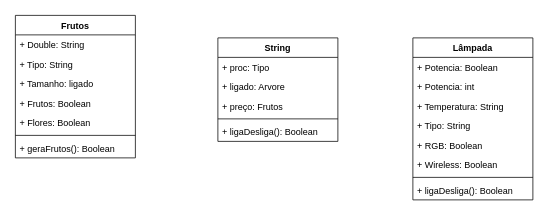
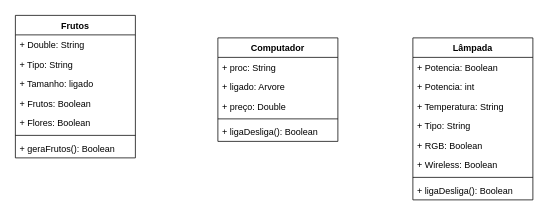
node "String": label "String" -> "Computador"
node "+ proc: Tipo": label "+ proc: Tipo" -> "+ proc: String"
node "+ preço: Frutos": label "+ preço: Frutos" -> "+ preço: Double"
